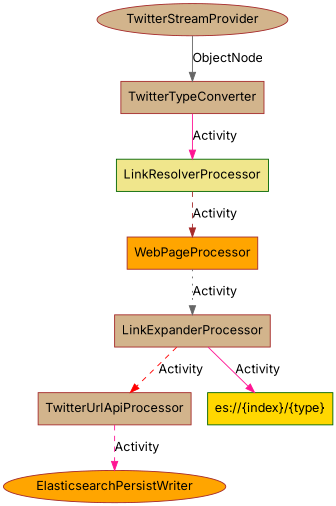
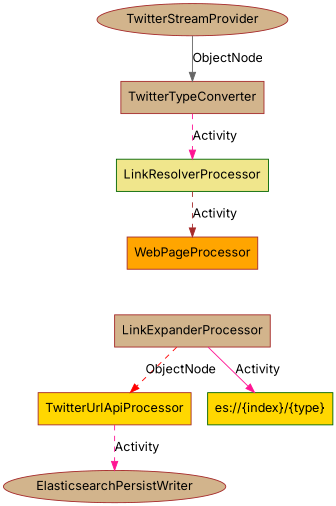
edge "TwitterTypeConverter" -> "LinkResolverProcessor": style solid -> dashed
edge "WebPageProcessor" -> "LinkExpanderProcessor": removed, label "Activity"
edge "LinkExpanderProcessor" -> "TwitterUrlApiProcessor": label "Activity" -> "ObjectNode"
node "TwitterUrlApiProcessor": fillcolor tan -> gold
node "ElasticsearchPersistWriter": fillcolor orange -> tan
